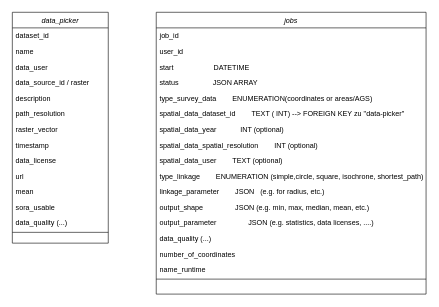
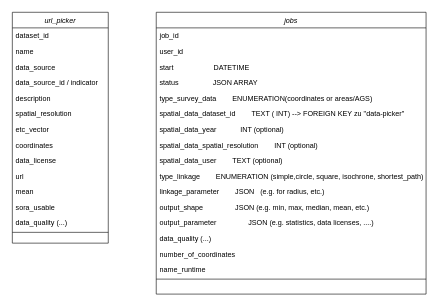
node "data_picker": label "data_picker" -> "url_picker"
node "data_user": label "data_user" -> "data_source"
node "data_source_id / raster": label "data_source_id / raster" -> "data_source_id / indicator"
node "path_resolution": label "path_resolution" -> "spatial_resolution"
node "raster_vector": label "raster_vector" -> "etc_vector"
node "timestamp": label "timestamp" -> "coordinates"
